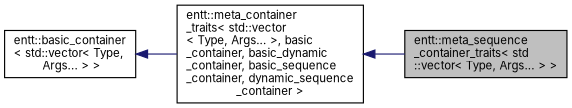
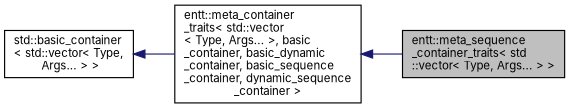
node "entt::basic_container < std::vector< Type, Args... > >": label "entt::basic_container < std::vector< Type, Args... > >" -> "std::basic_container < std::vector< Type, Args... > >"
